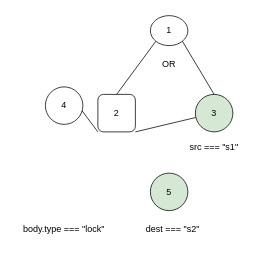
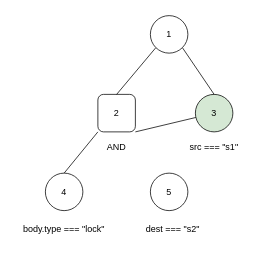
node "1": size 38x30 -> 38x38
node "OR": removed
node "4": moved (64, 105) -> (64, 192)
node "AND": added
node "5": fillcolor #d5e8d4 -> #ffffff
